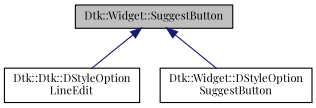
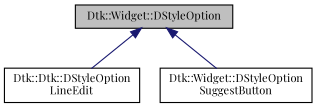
node "Dtk::Widget::SuggestButton": label "Dtk::Widget::SuggestButton" -> "Dtk::Widget::DStyleOption"
